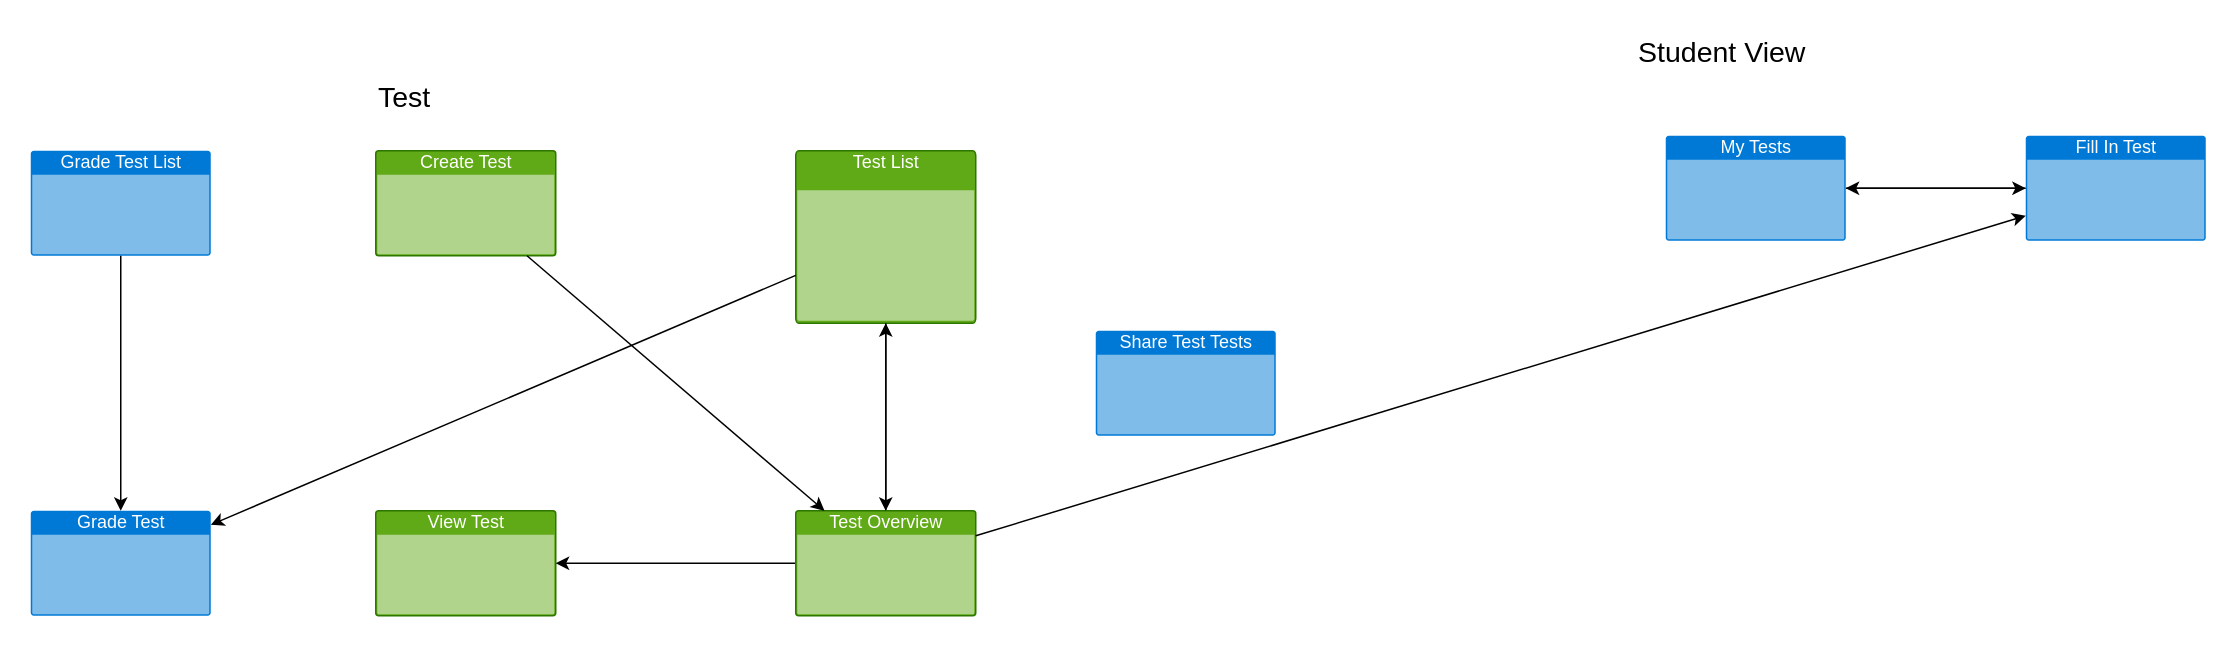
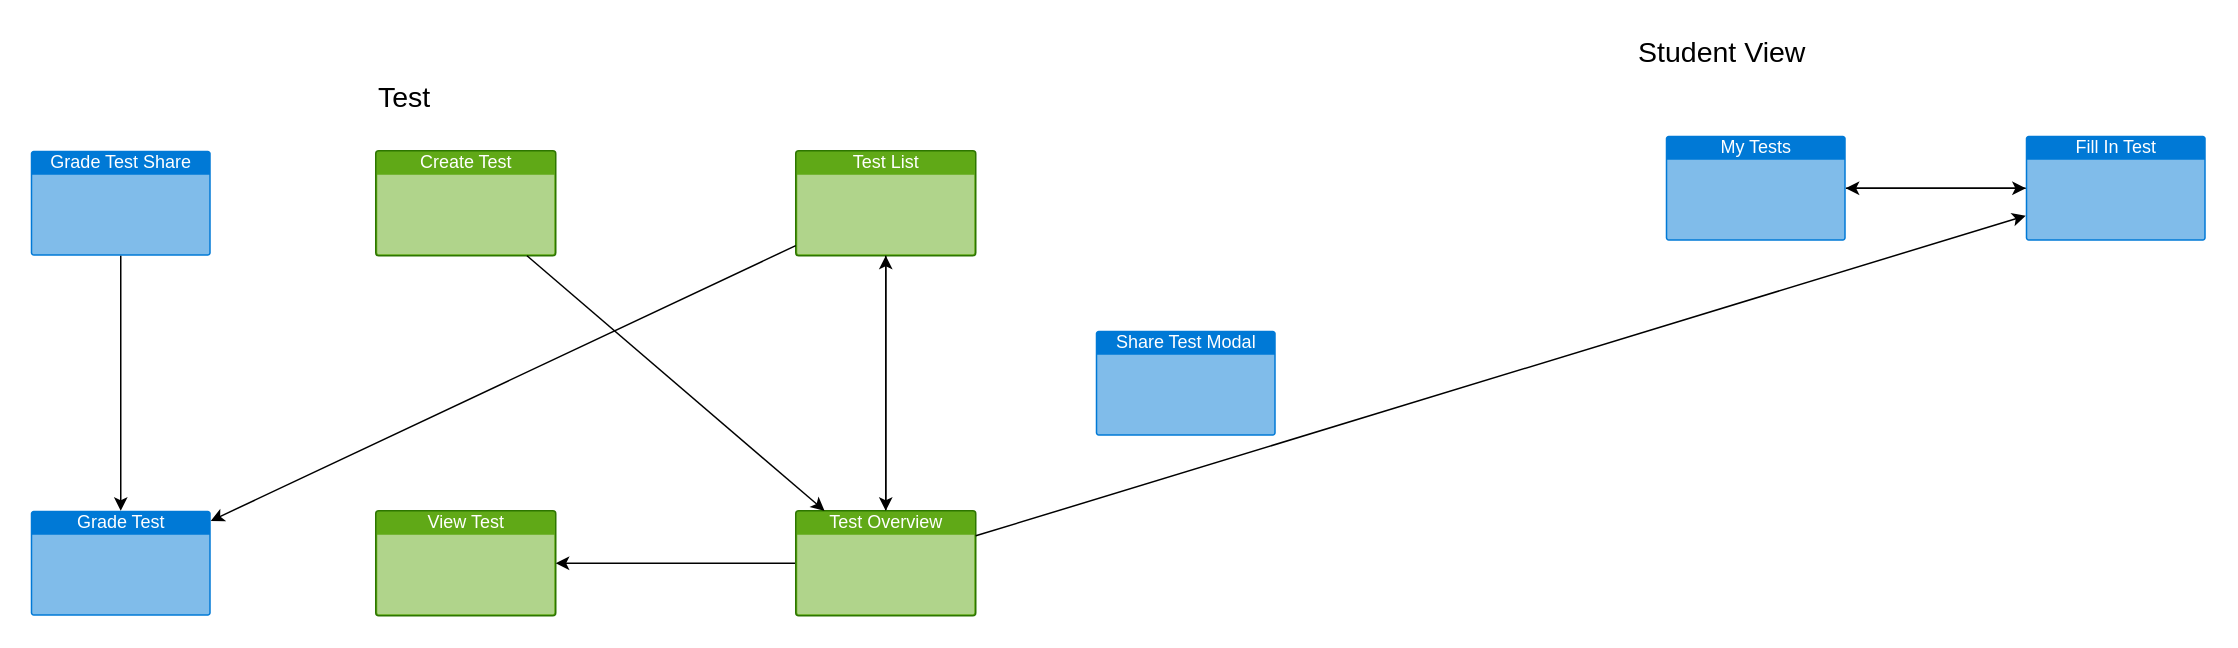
node "Grade Test List": label "Grade Test List" -> "Grade Test Share"
node "Test List": size 180x173 -> 180x105
node "Share Test Tests": label "Share Test Tests" -> "Share Test Modal"
